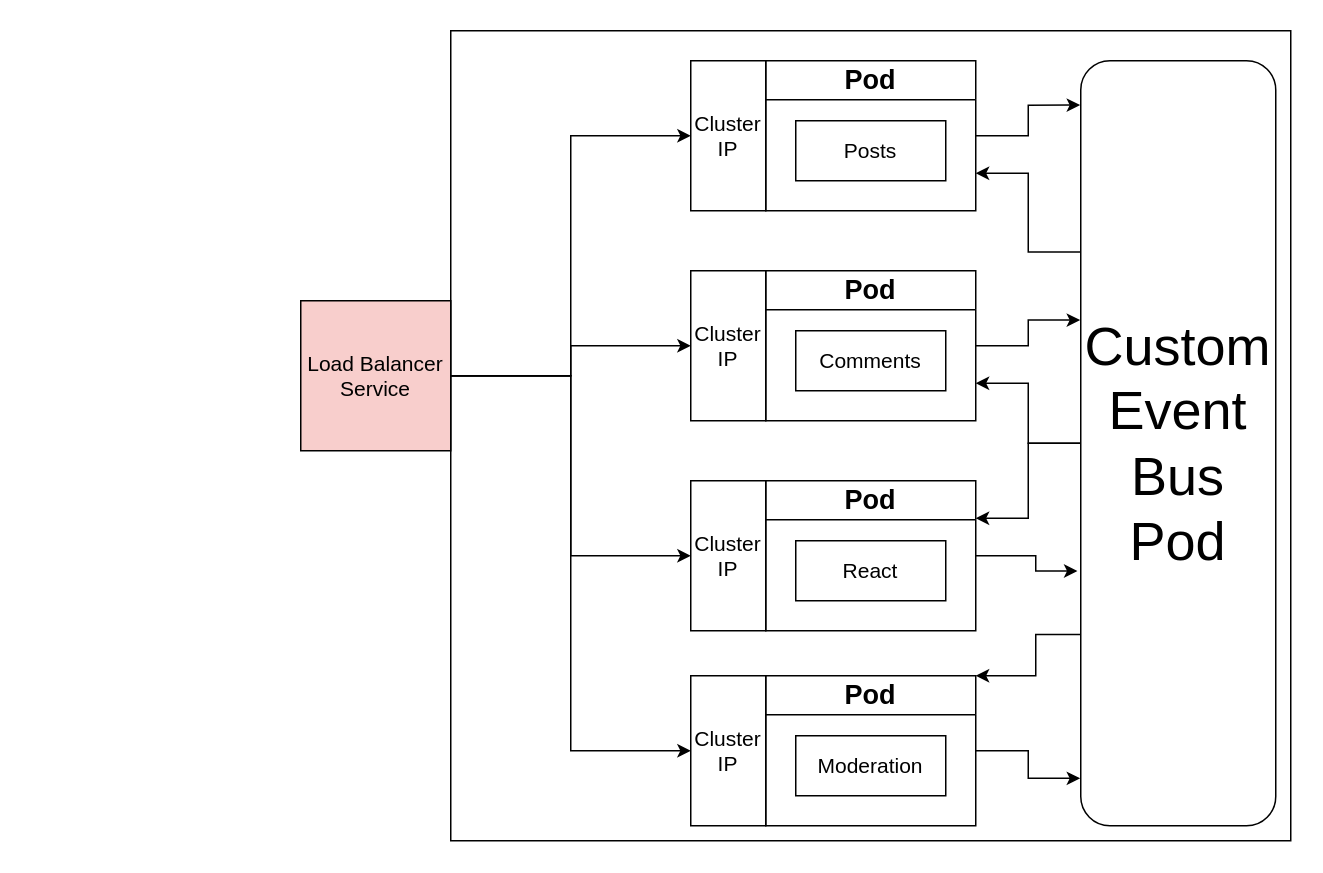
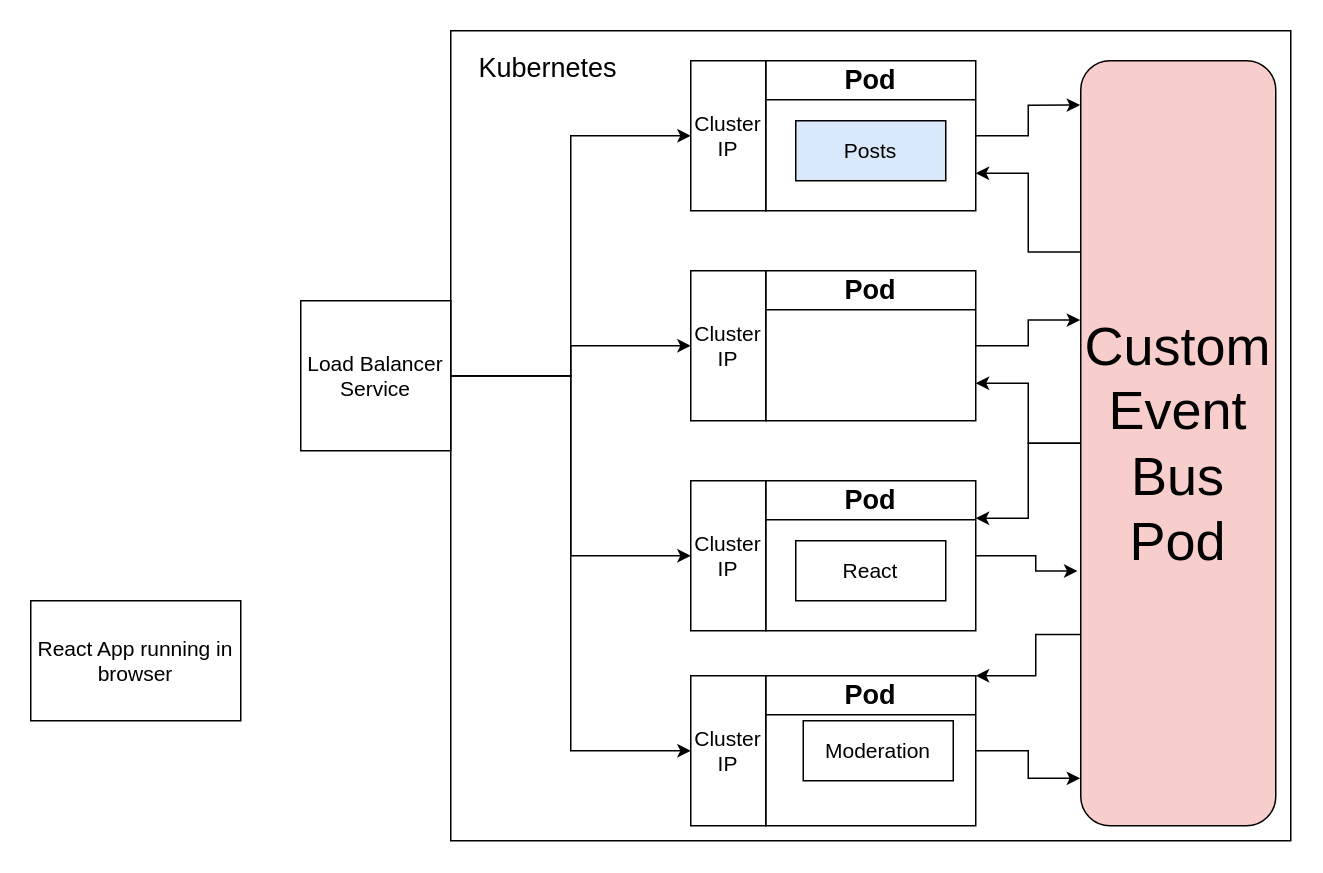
node "Kubernetes": added
node "Posts": fillcolor #ffffff -> #dae8fc
node "Comments": removed
node "Load Balancer Service": fillcolor #f8cecc -> #ffffff
node "Custom Event Bus Pod": fillcolor #ffffff -> #f8cecc
node "React App running in browser": added
node "Moderation": moved (871, 766) -> (878, 751)
